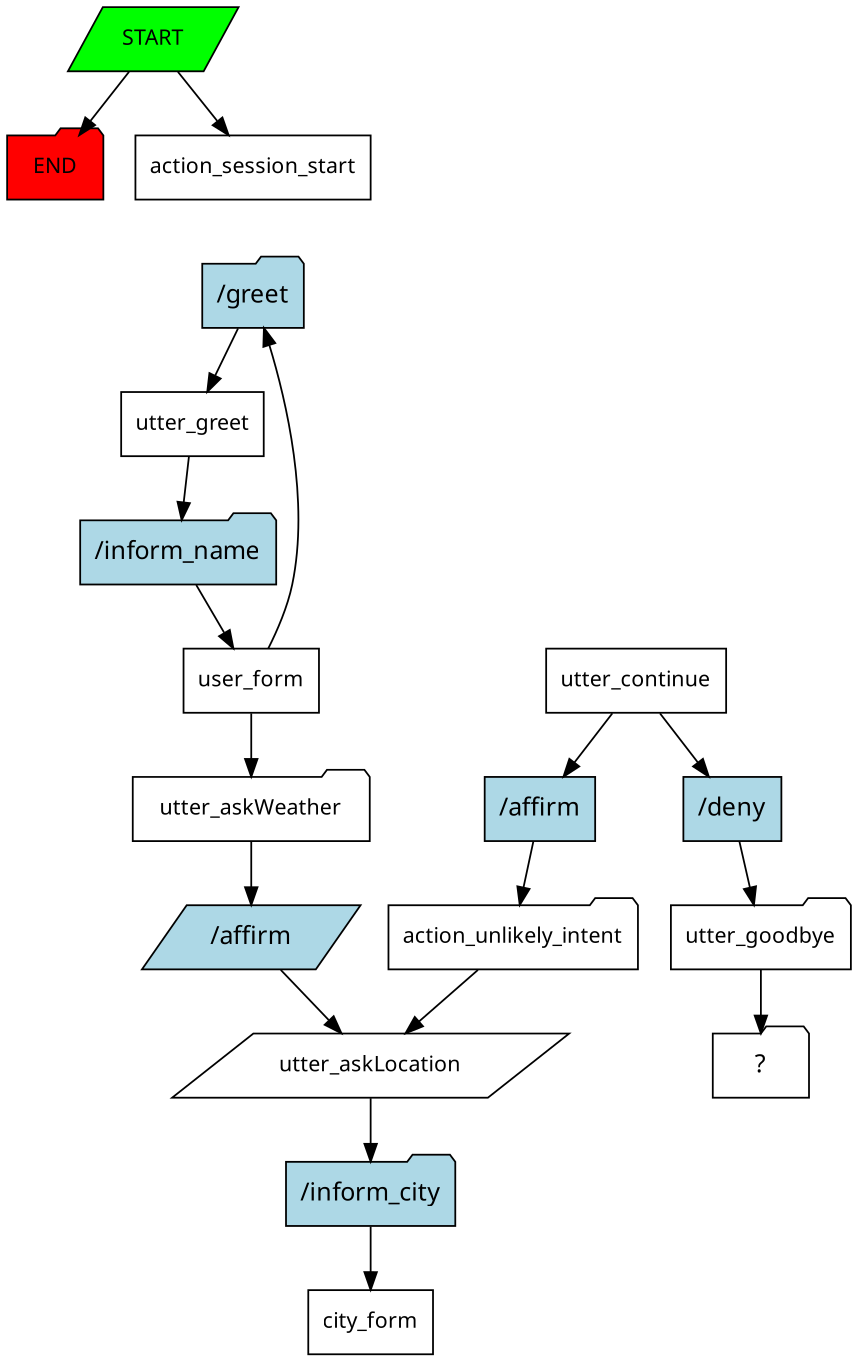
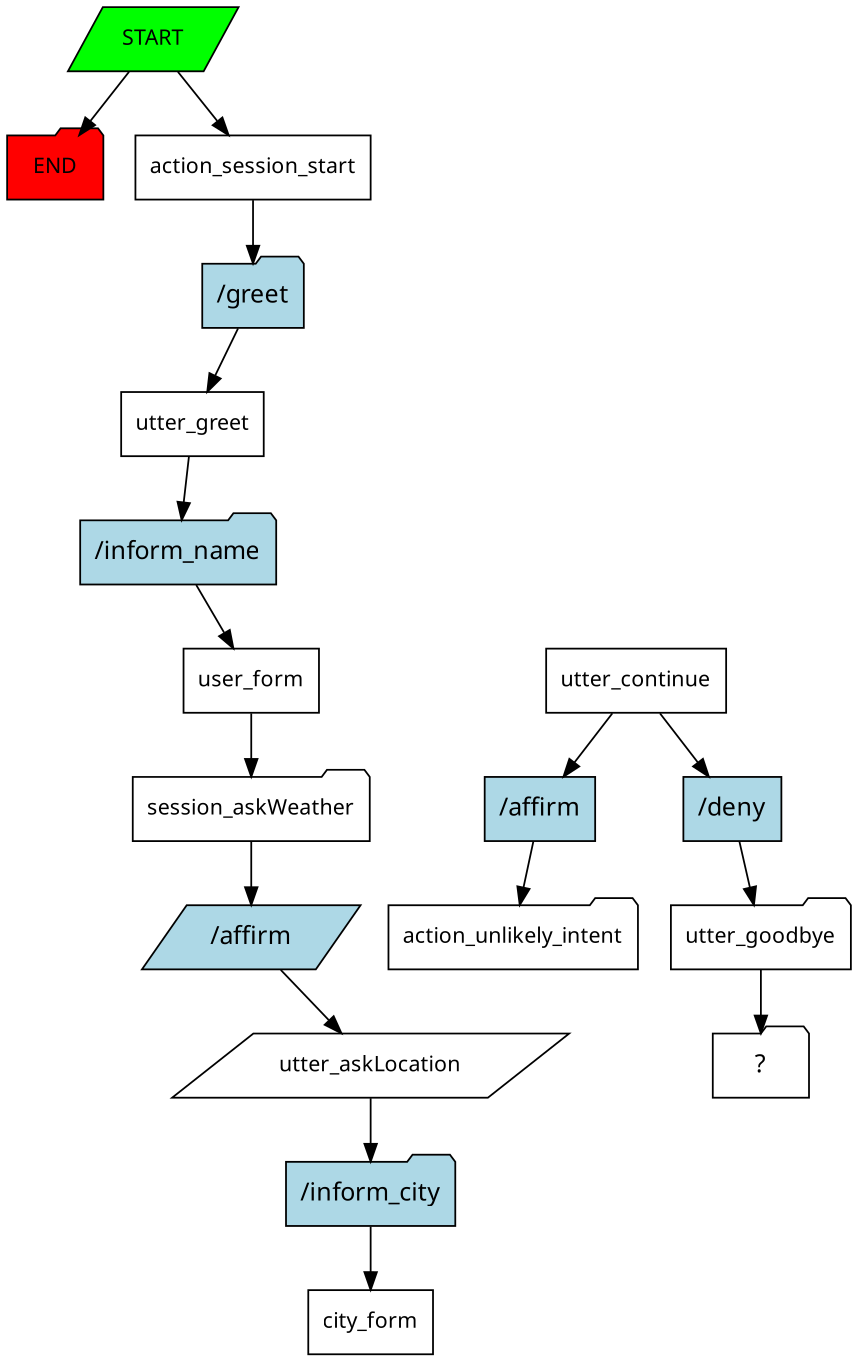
edge "user_form" -> "/greet": now "action_session_start" -> "/greet"
node "utter_askWeather": label "utter_askWeather" -> "session_askWeather"
edge "action_unlikely_intent" -> "utter_askLocation": removed
